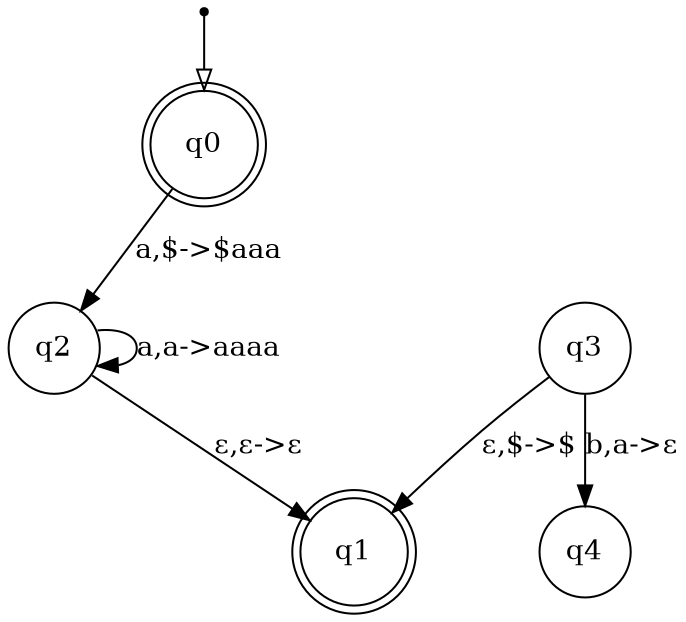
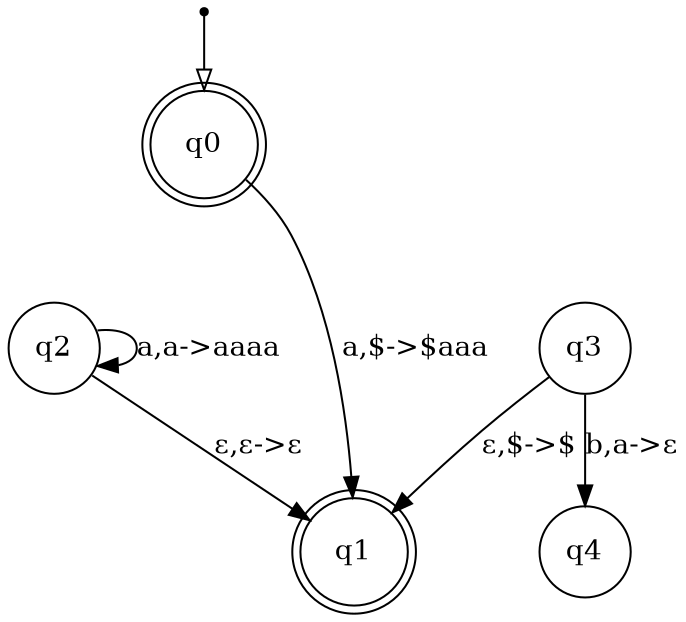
edge "q0" -> "q2": now "q0" -> "q1"
